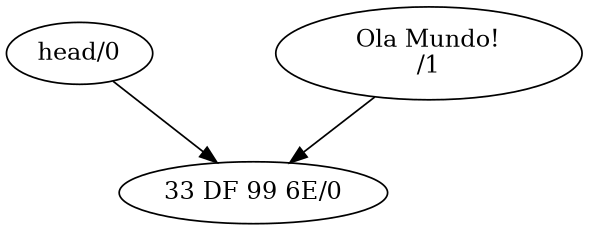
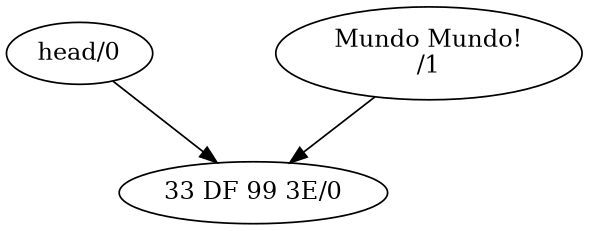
node "Ola Mundo! /1": label "Ola Mundo! /1" -> "Mundo Mundo! /1"
node "33 DF 99 6E/0": label "33 DF 99 6E/0" -> "33 DF 99 3E/0"
